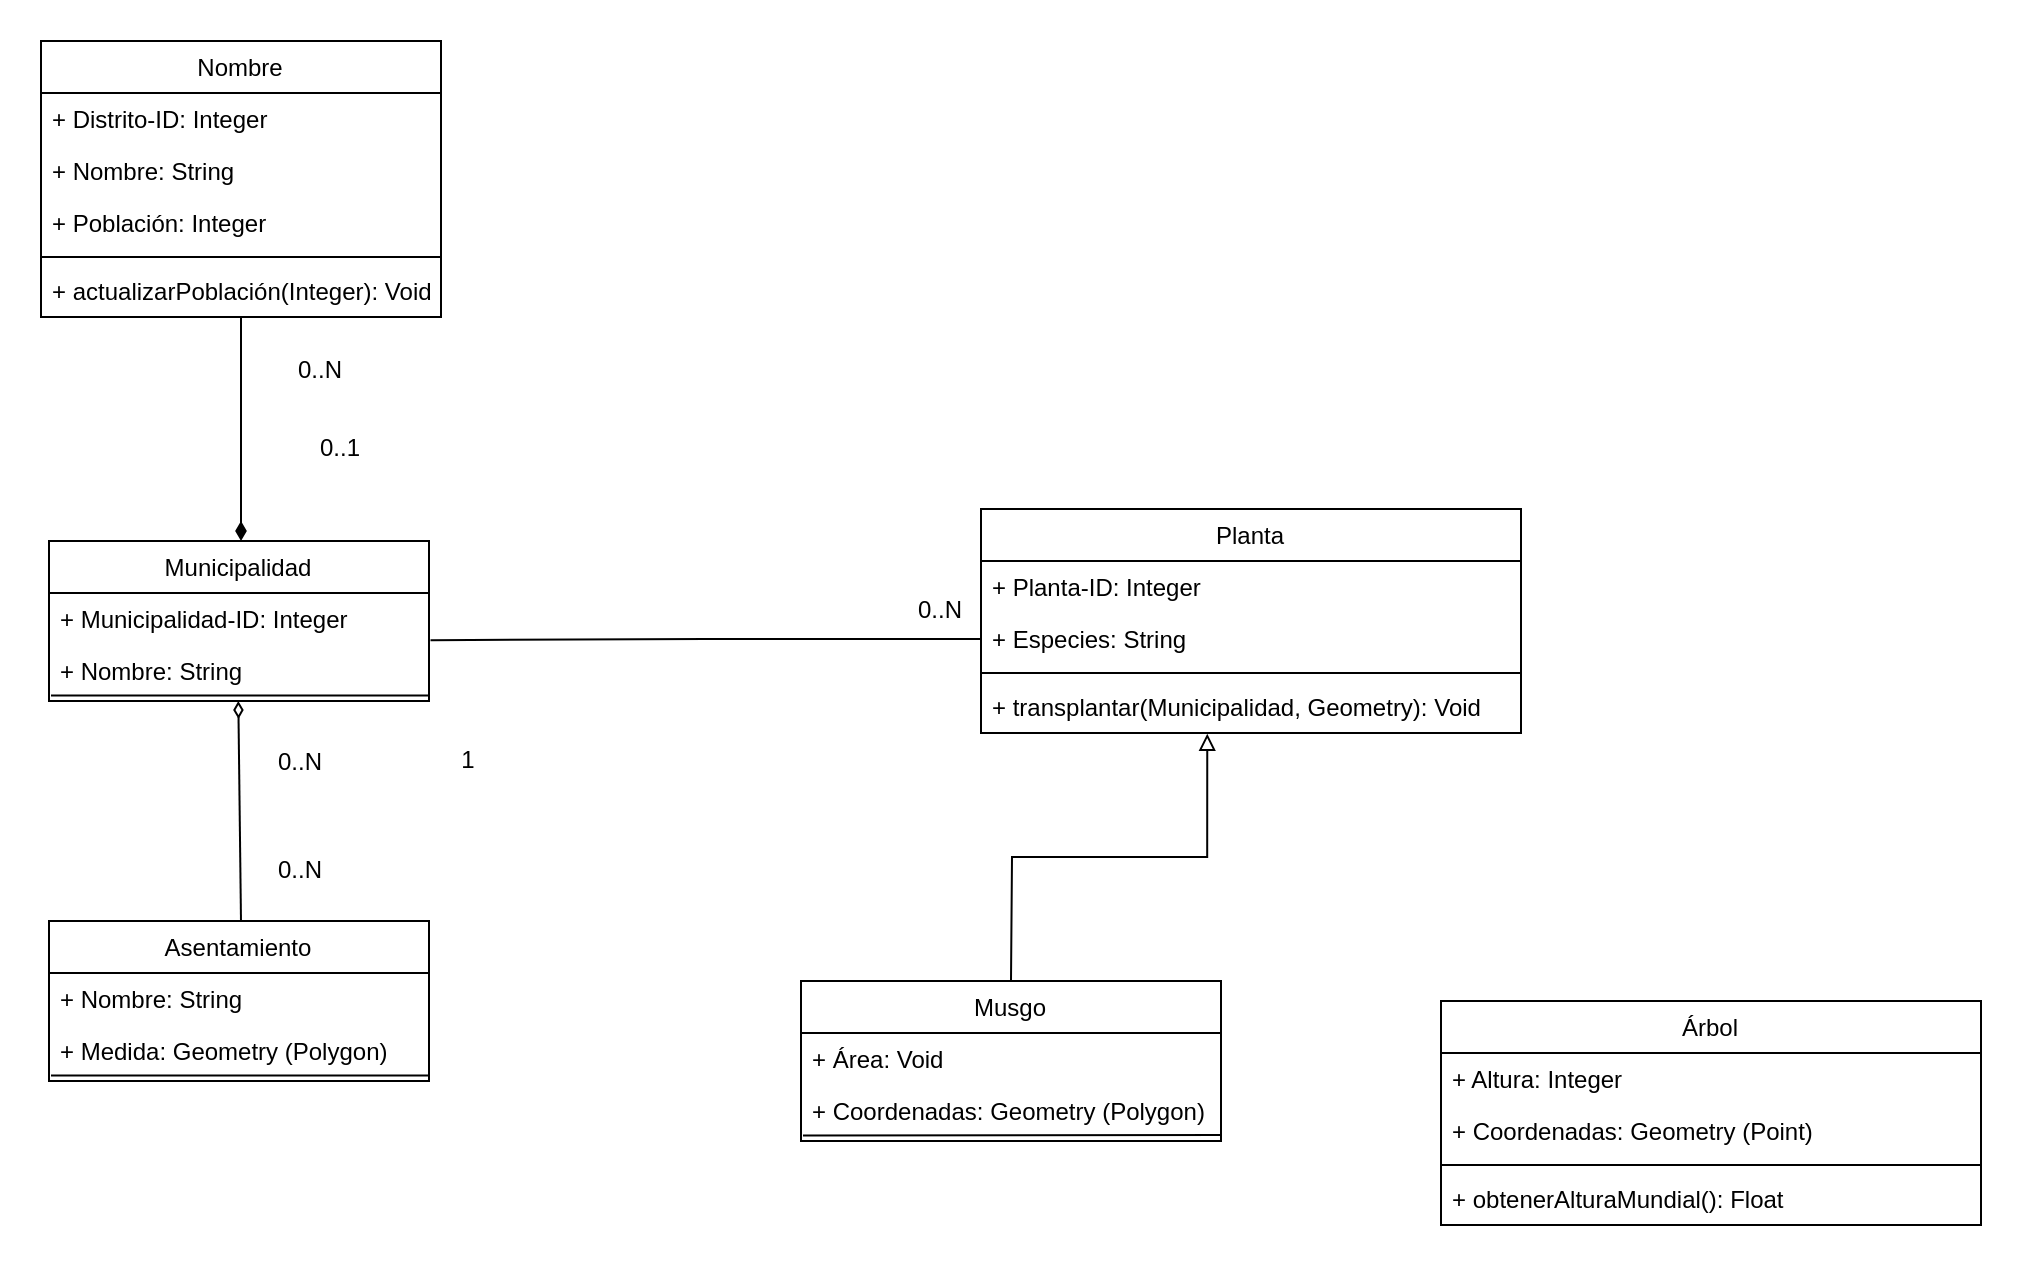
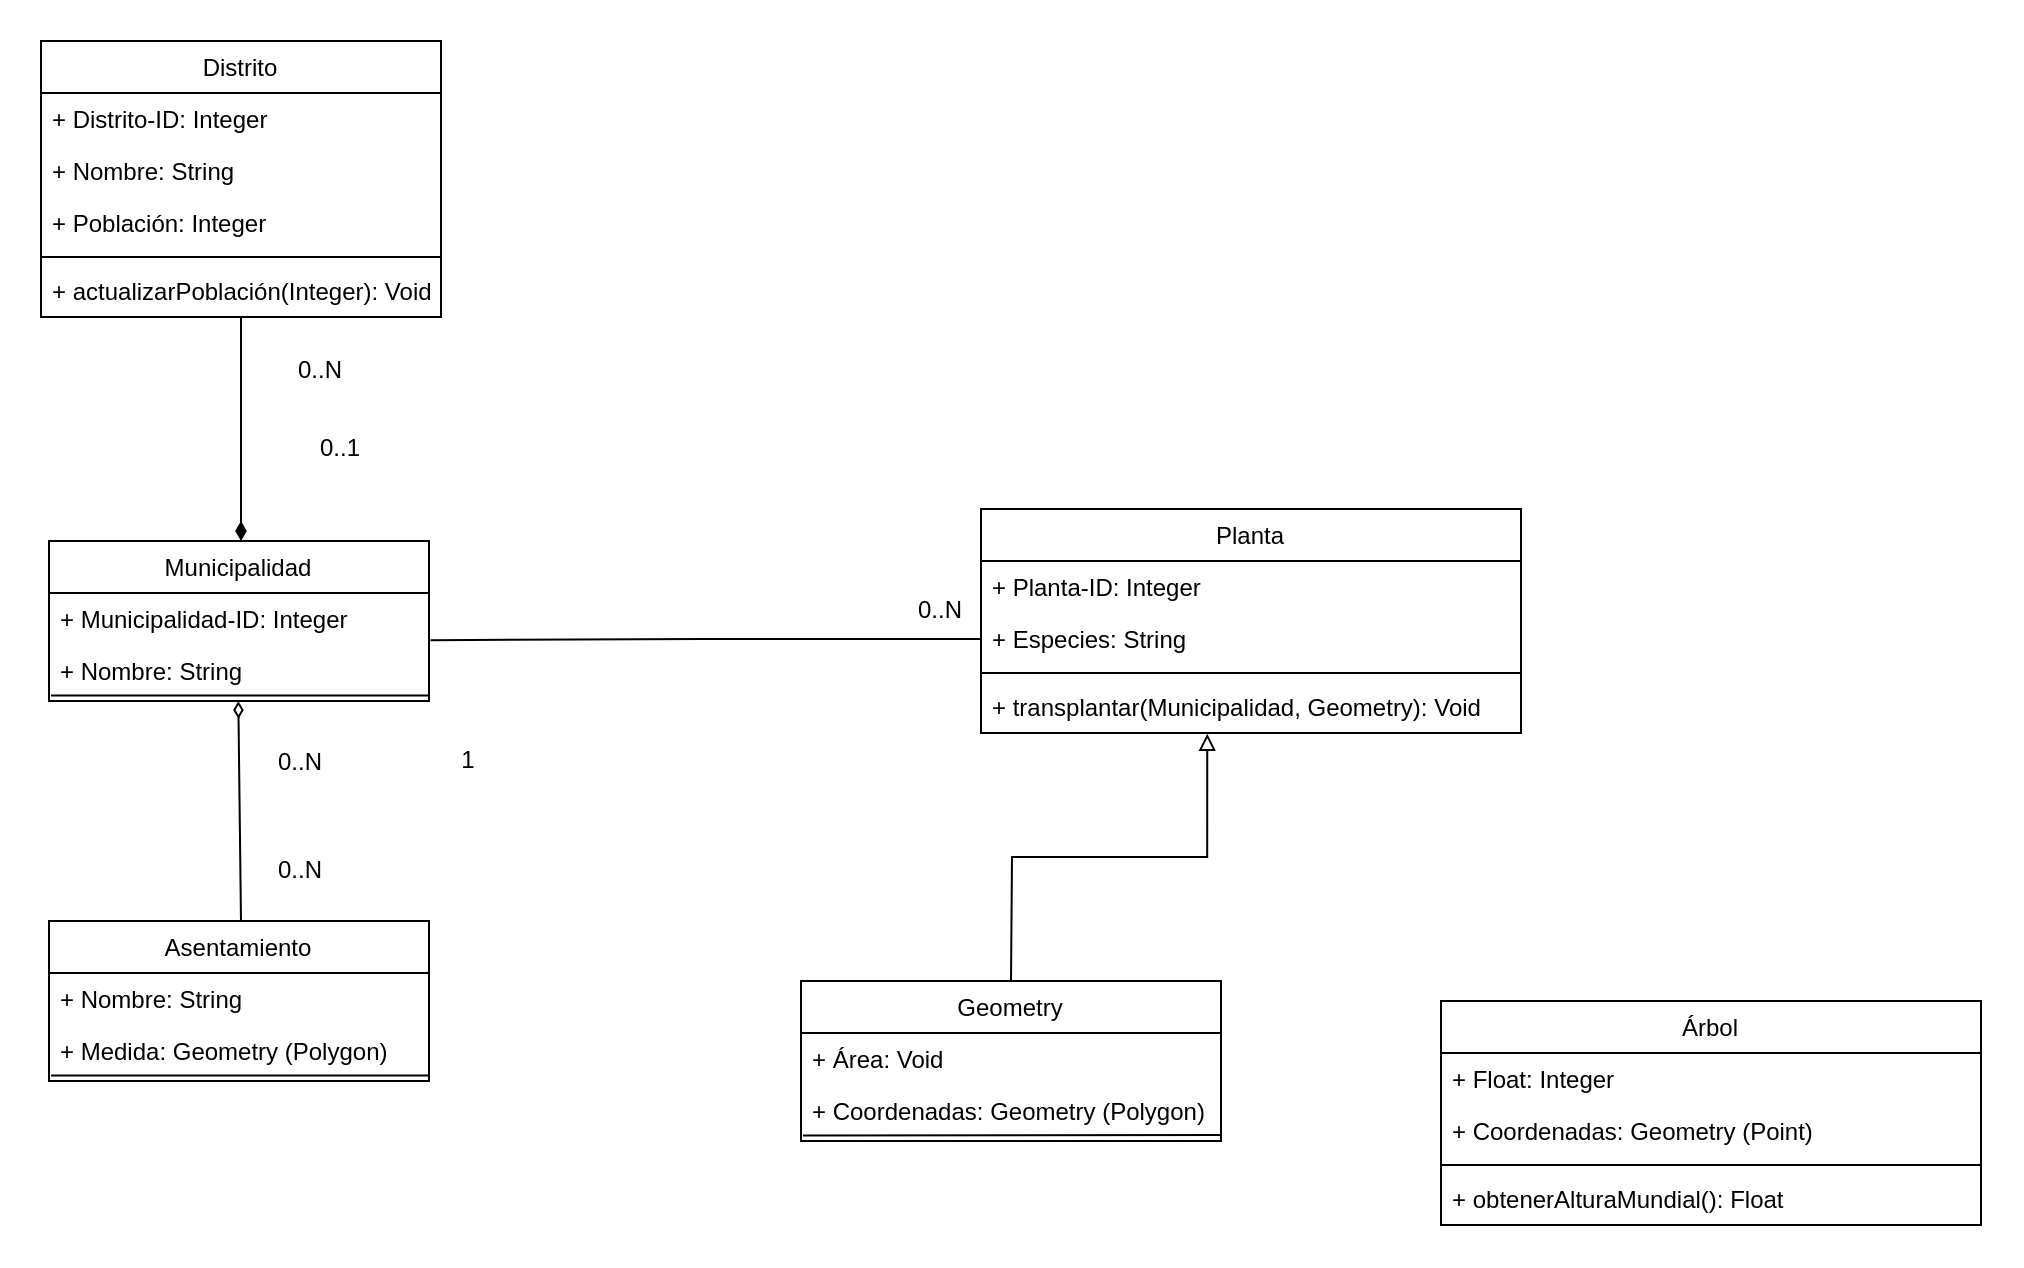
node "Nombre": label "Nombre" -> "Distrito"
node "Musgo": label "Musgo" -> "Geometry"
node "+ Altura: Integer": label "+ Altura: Integer" -> "+ Float: Integer"
